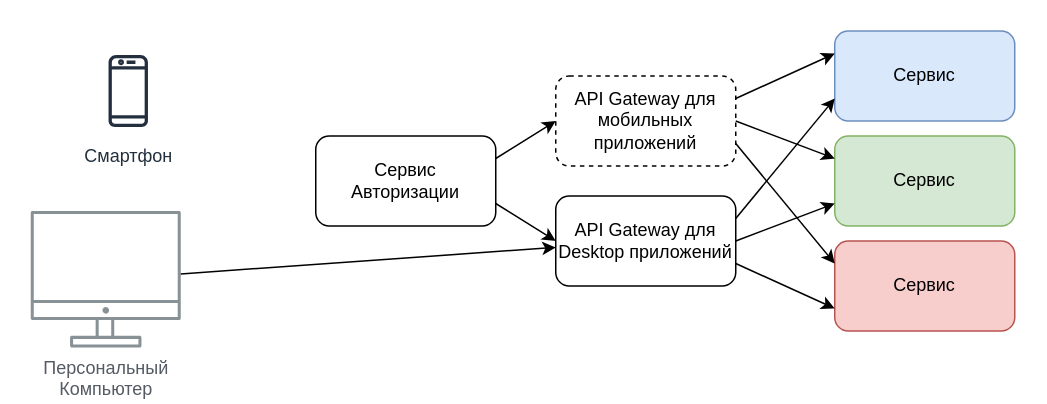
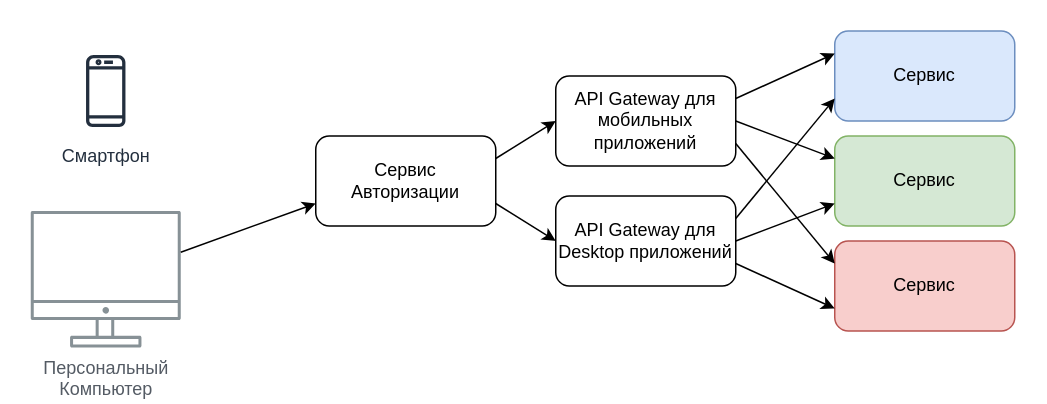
node "Смартфон": size 135x90 -> 90x90
node "API Gateway для мобильных приложений": style dashed -> solid
edge "Персональный Компьютер" -> "API Gateway для Desktop приложений": now "Персональный Компьютер" -> "Сервис Авторизации"
